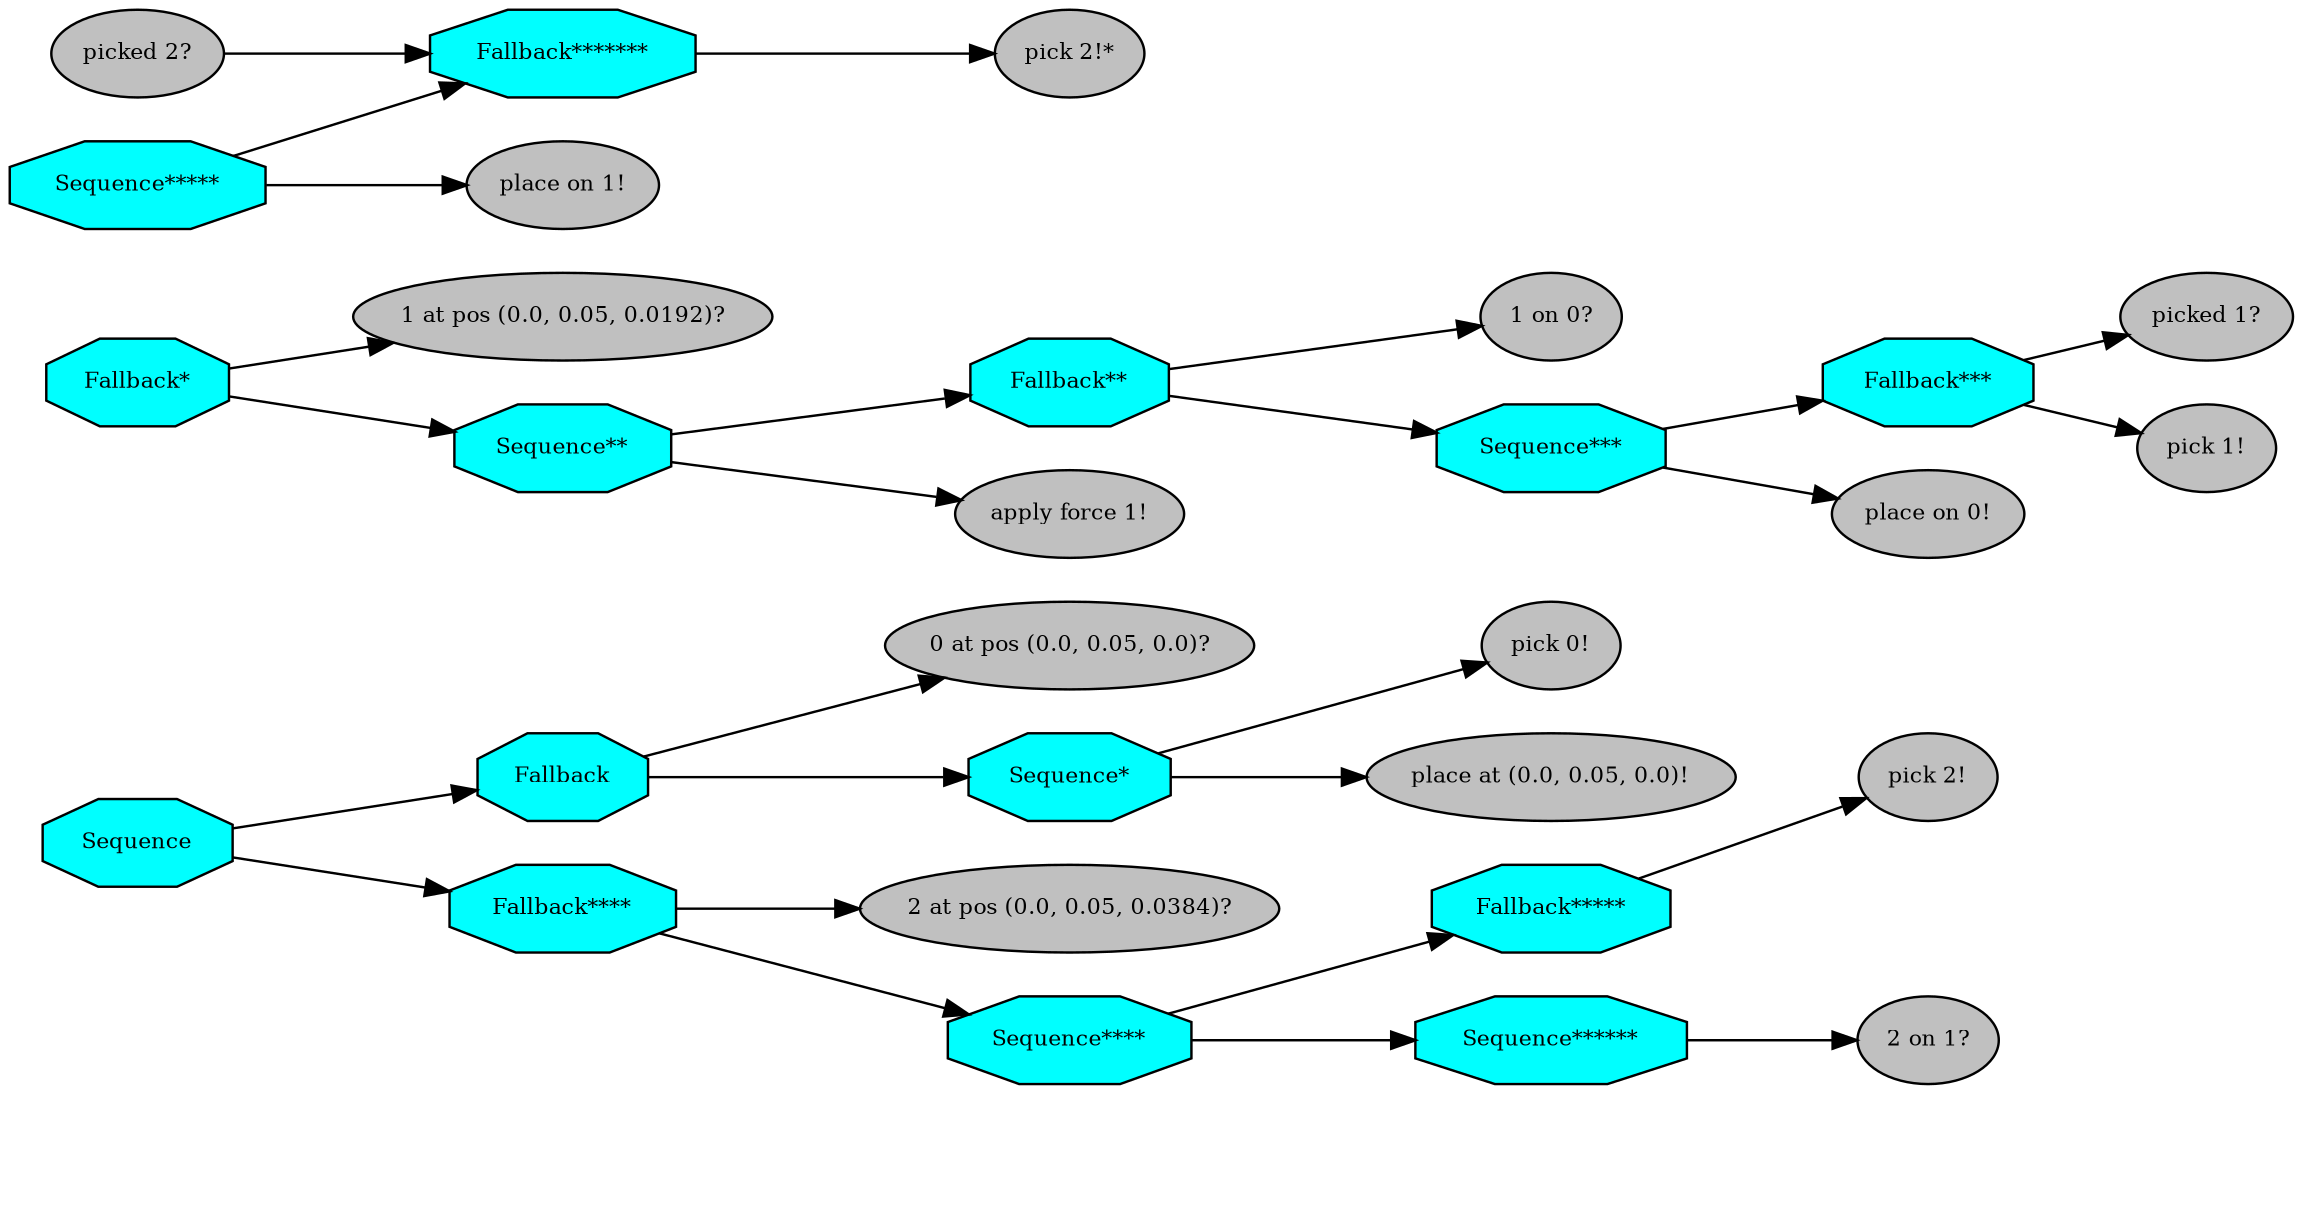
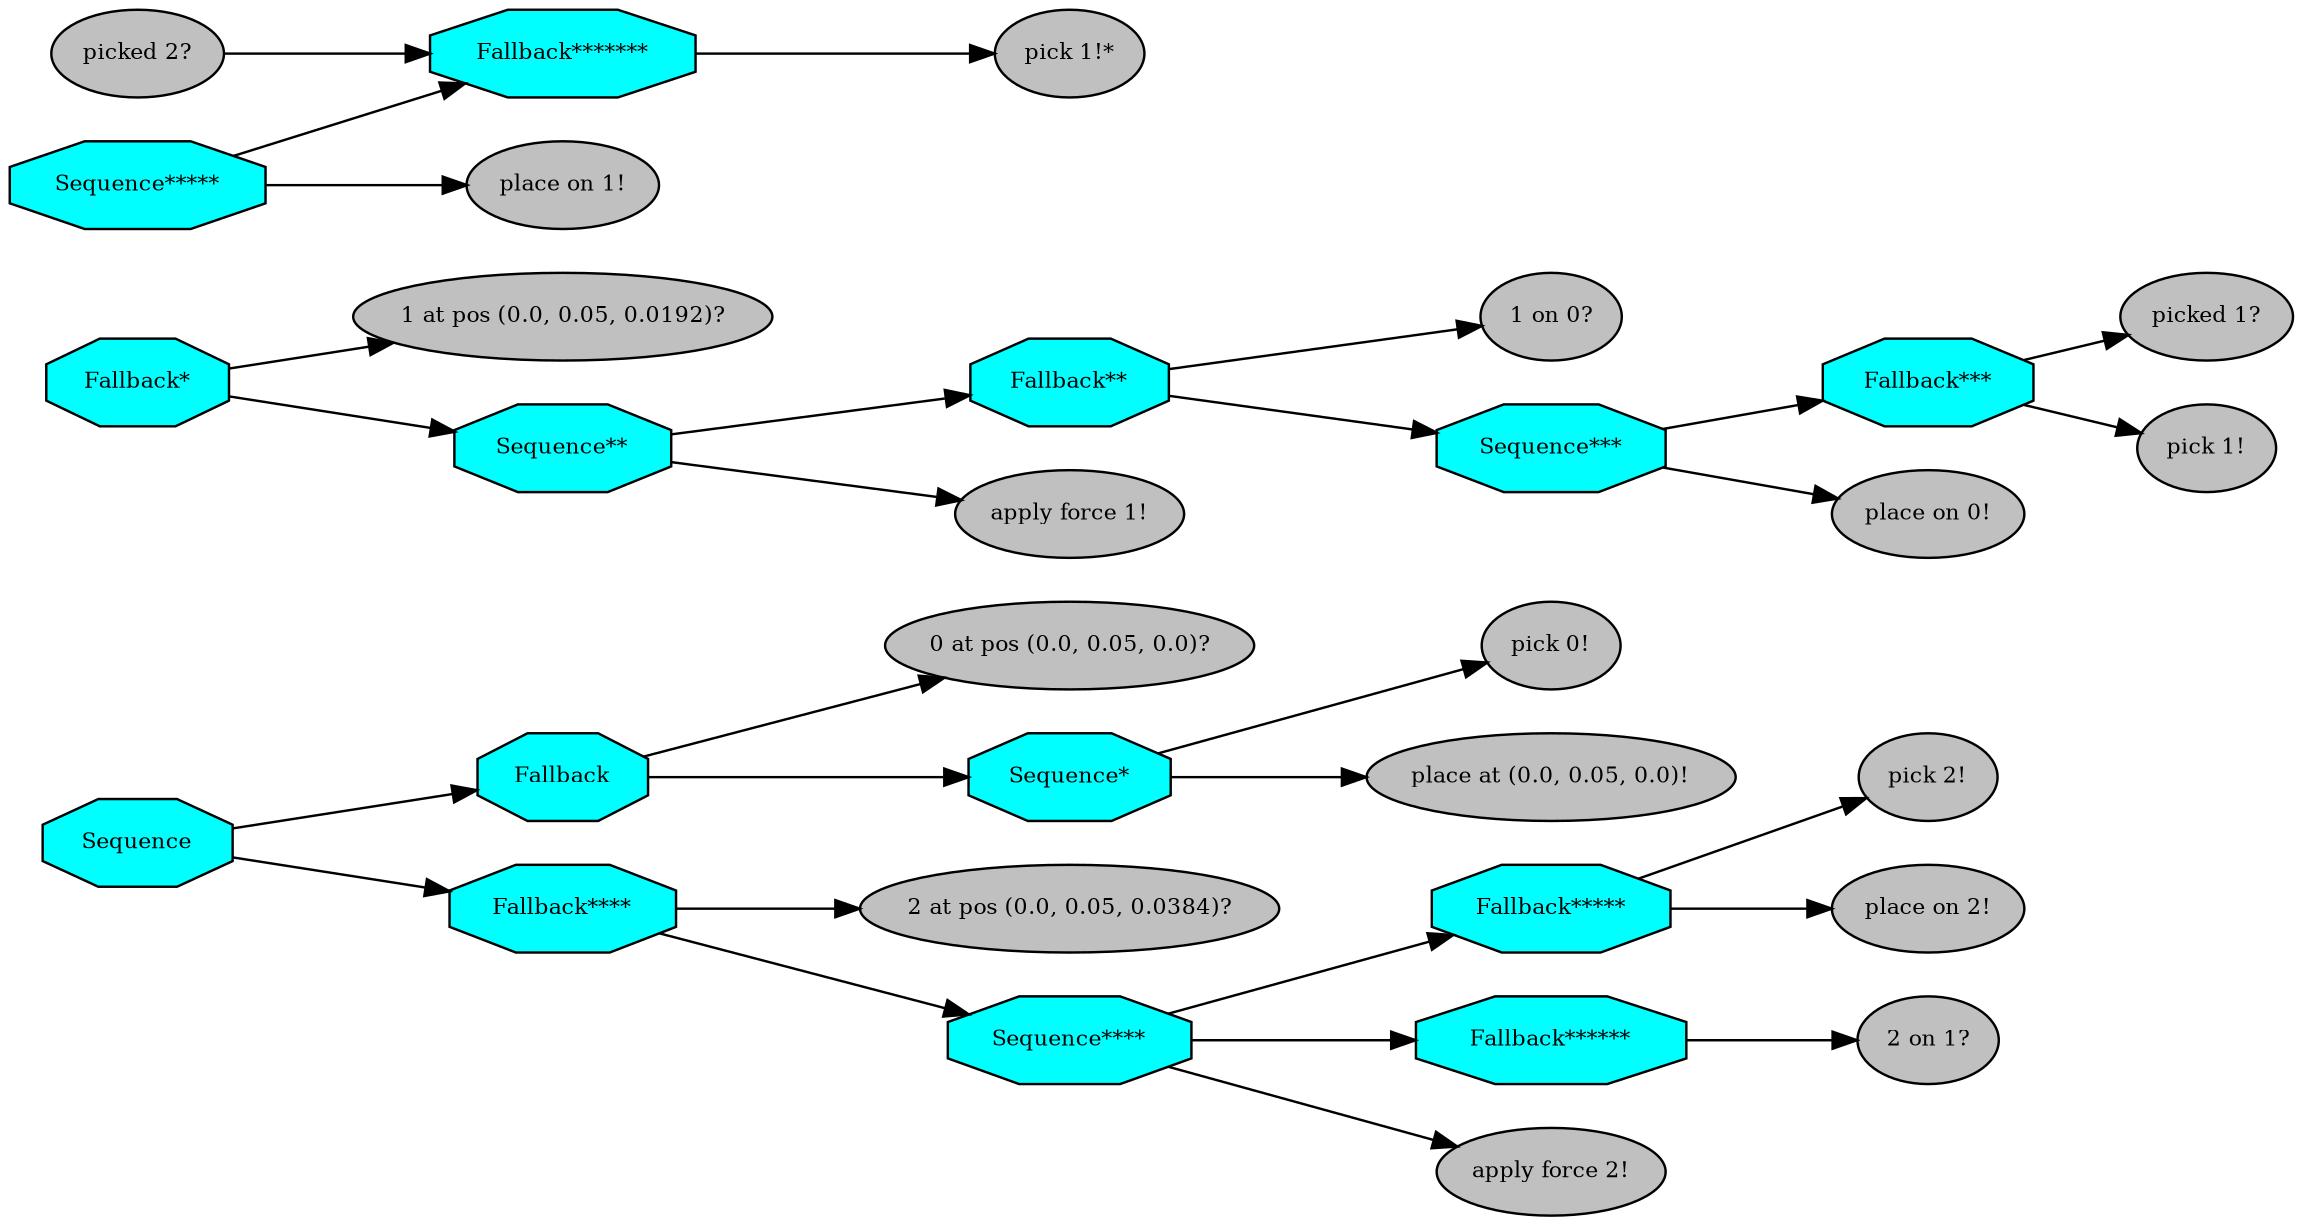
node "pick 2!*": label "pick 2!*" -> "pick 1!*"
node "place on 2!": added
node "Sequence******": label "Sequence******" -> "Fallback******"
node "apply force 2!": added
